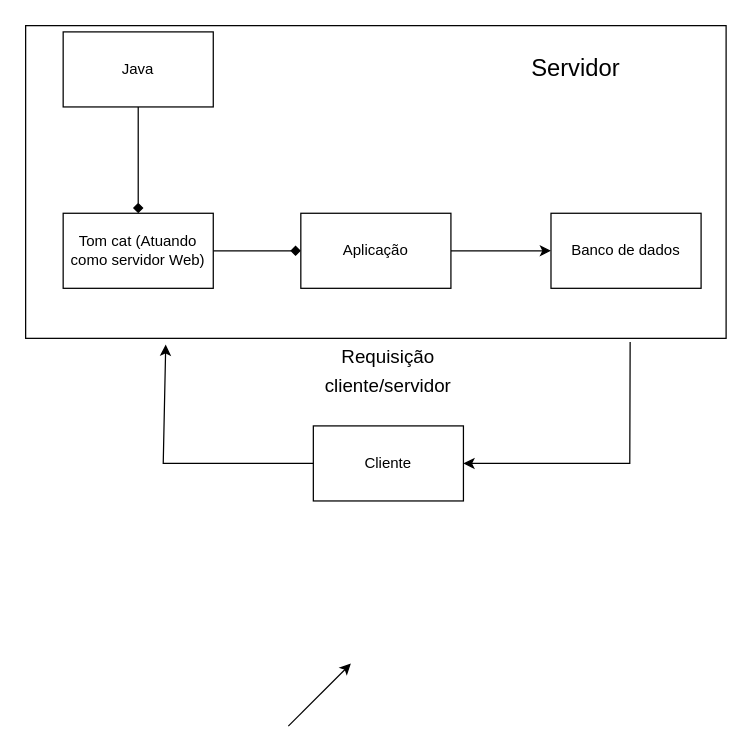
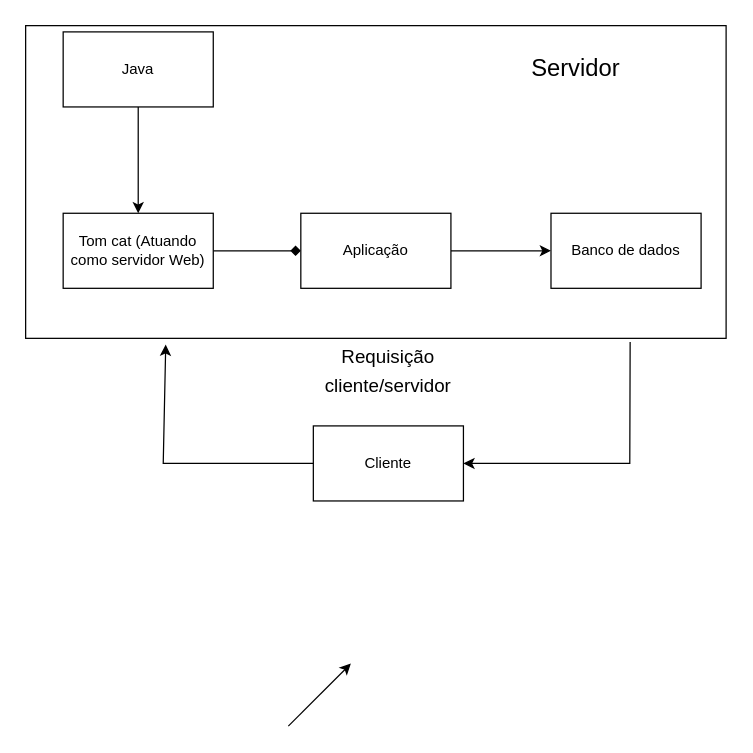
edge "Java" -> "Tom cat (Atuando como servidor Web)": arrowhead diamond -> classic
